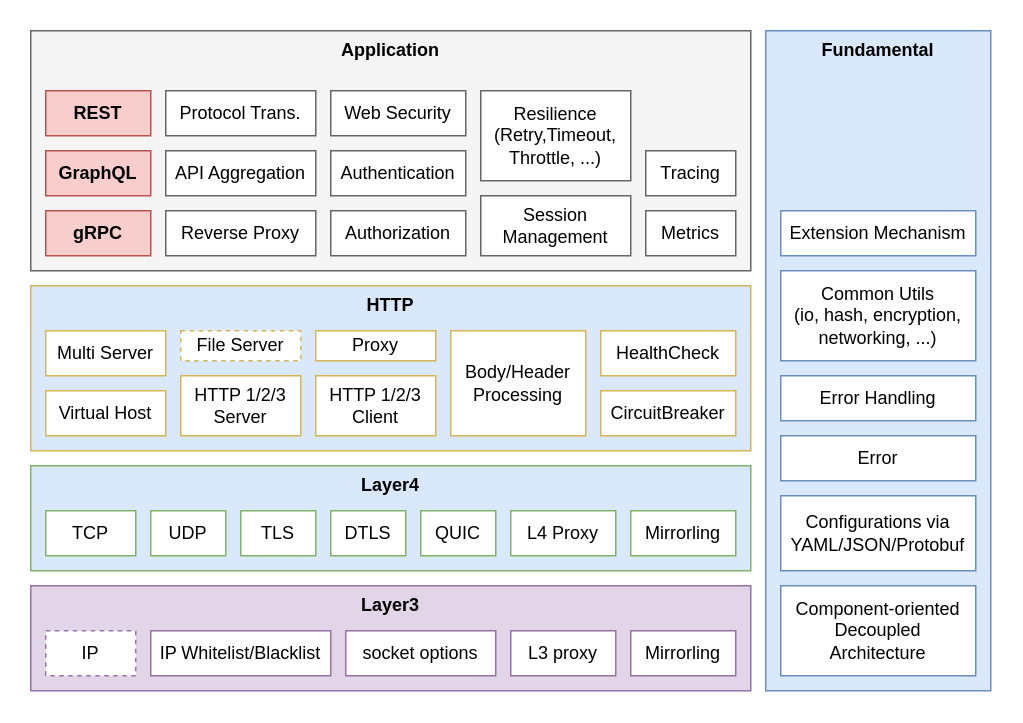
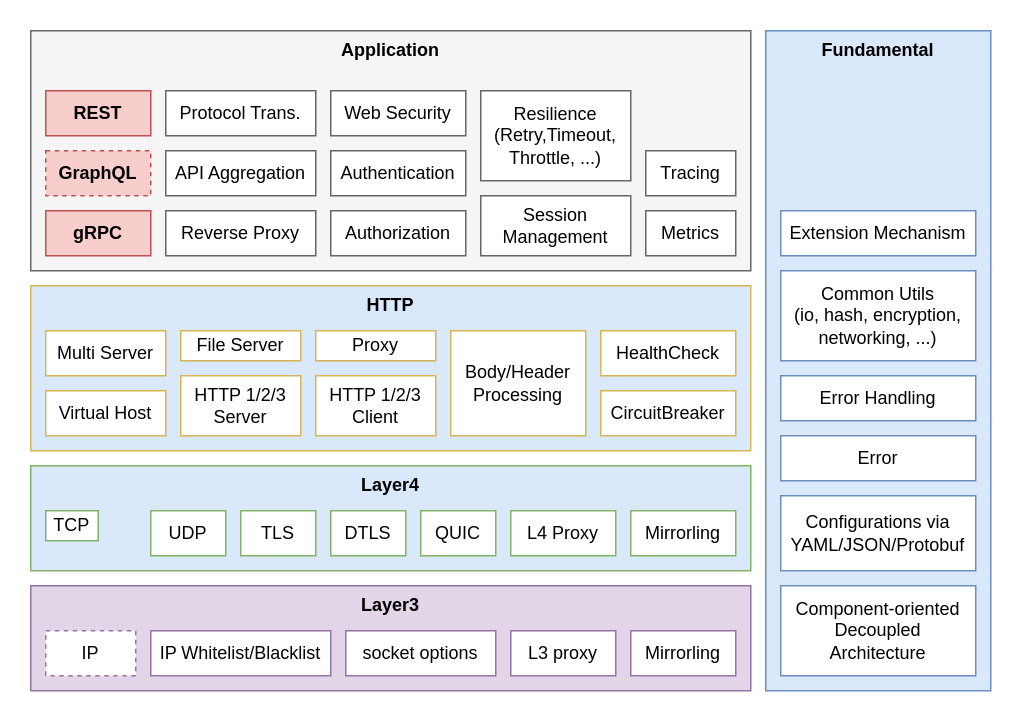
node "GraphQL": style solid -> dashed
node "File Server": style dashed -> solid
node "TCP": size 90x45 -> 53x30
